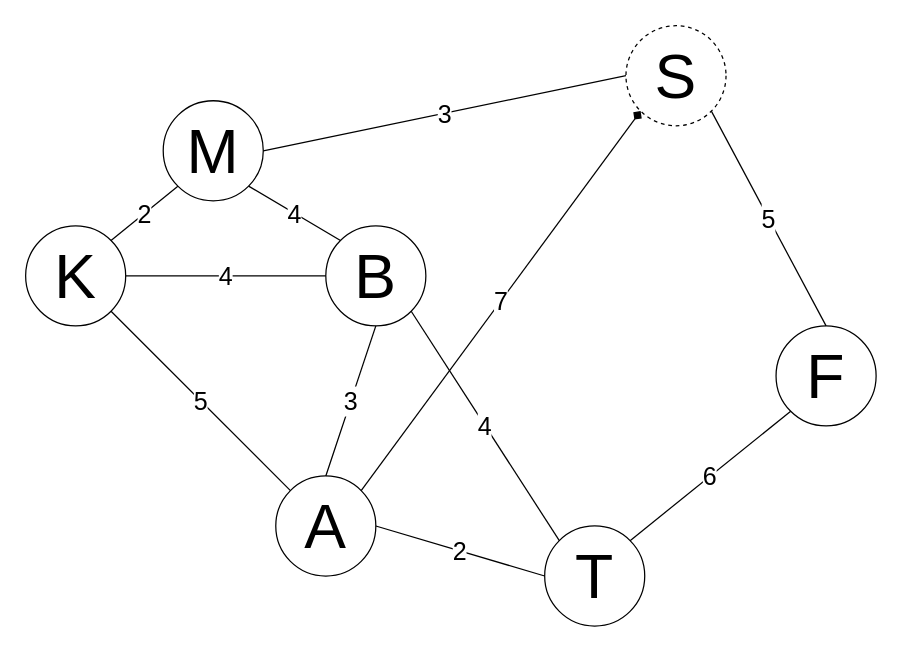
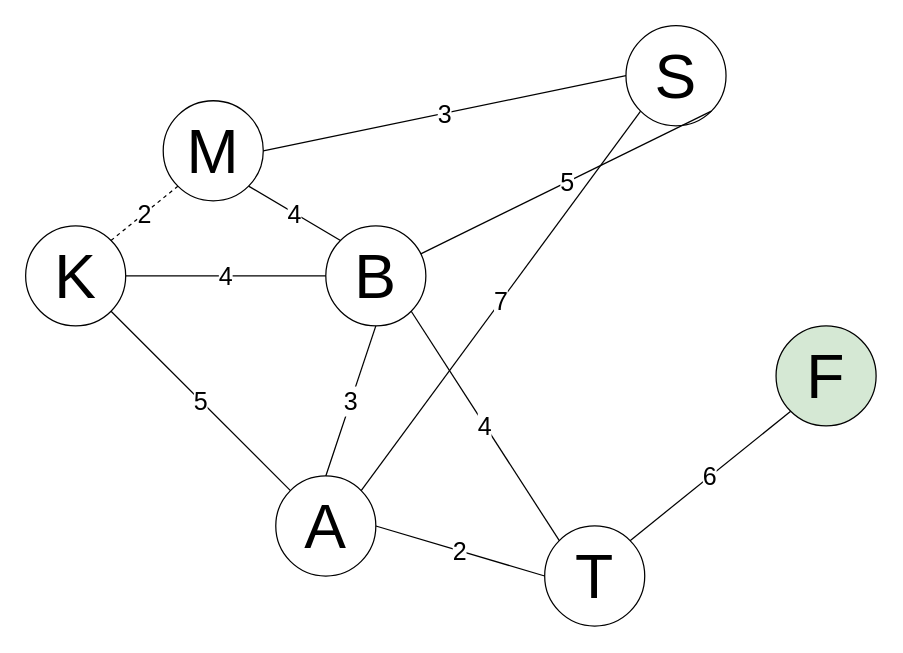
node "S": style dashed -> solid
edge "A" -> "S": arrowhead diamond -> none
edge "M" -- "K": style solid -> dashed
edge "S" -- "F": now "S" -- "B"
node "F": fillcolor #ffffff -> #d5e8d4
